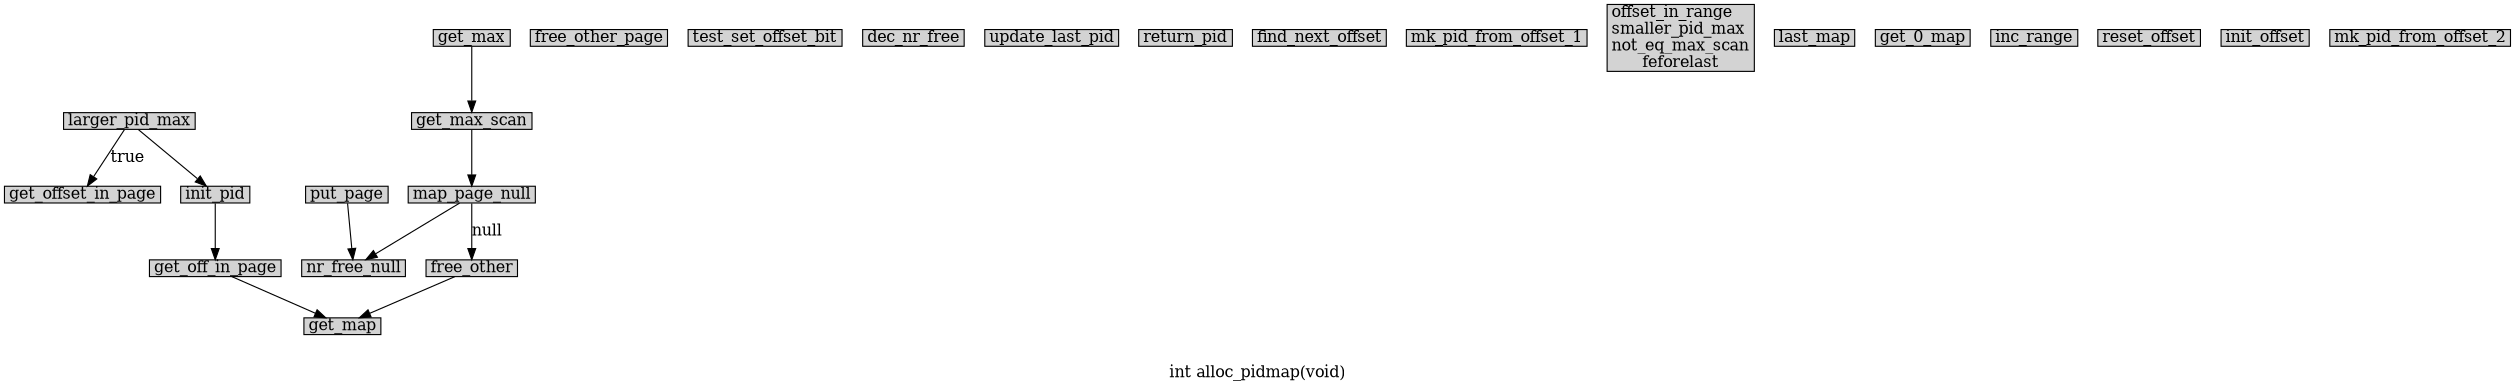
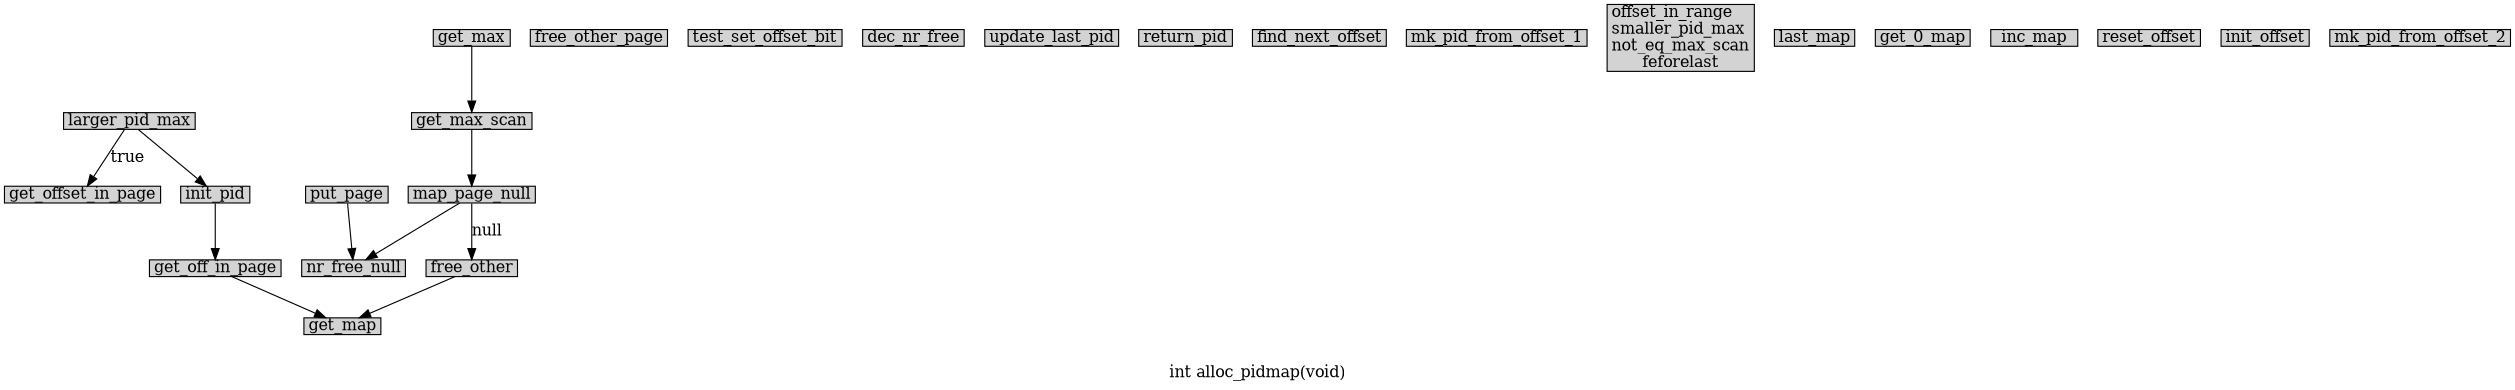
node "inc_range": label "inc_range" -> "inc_map"
